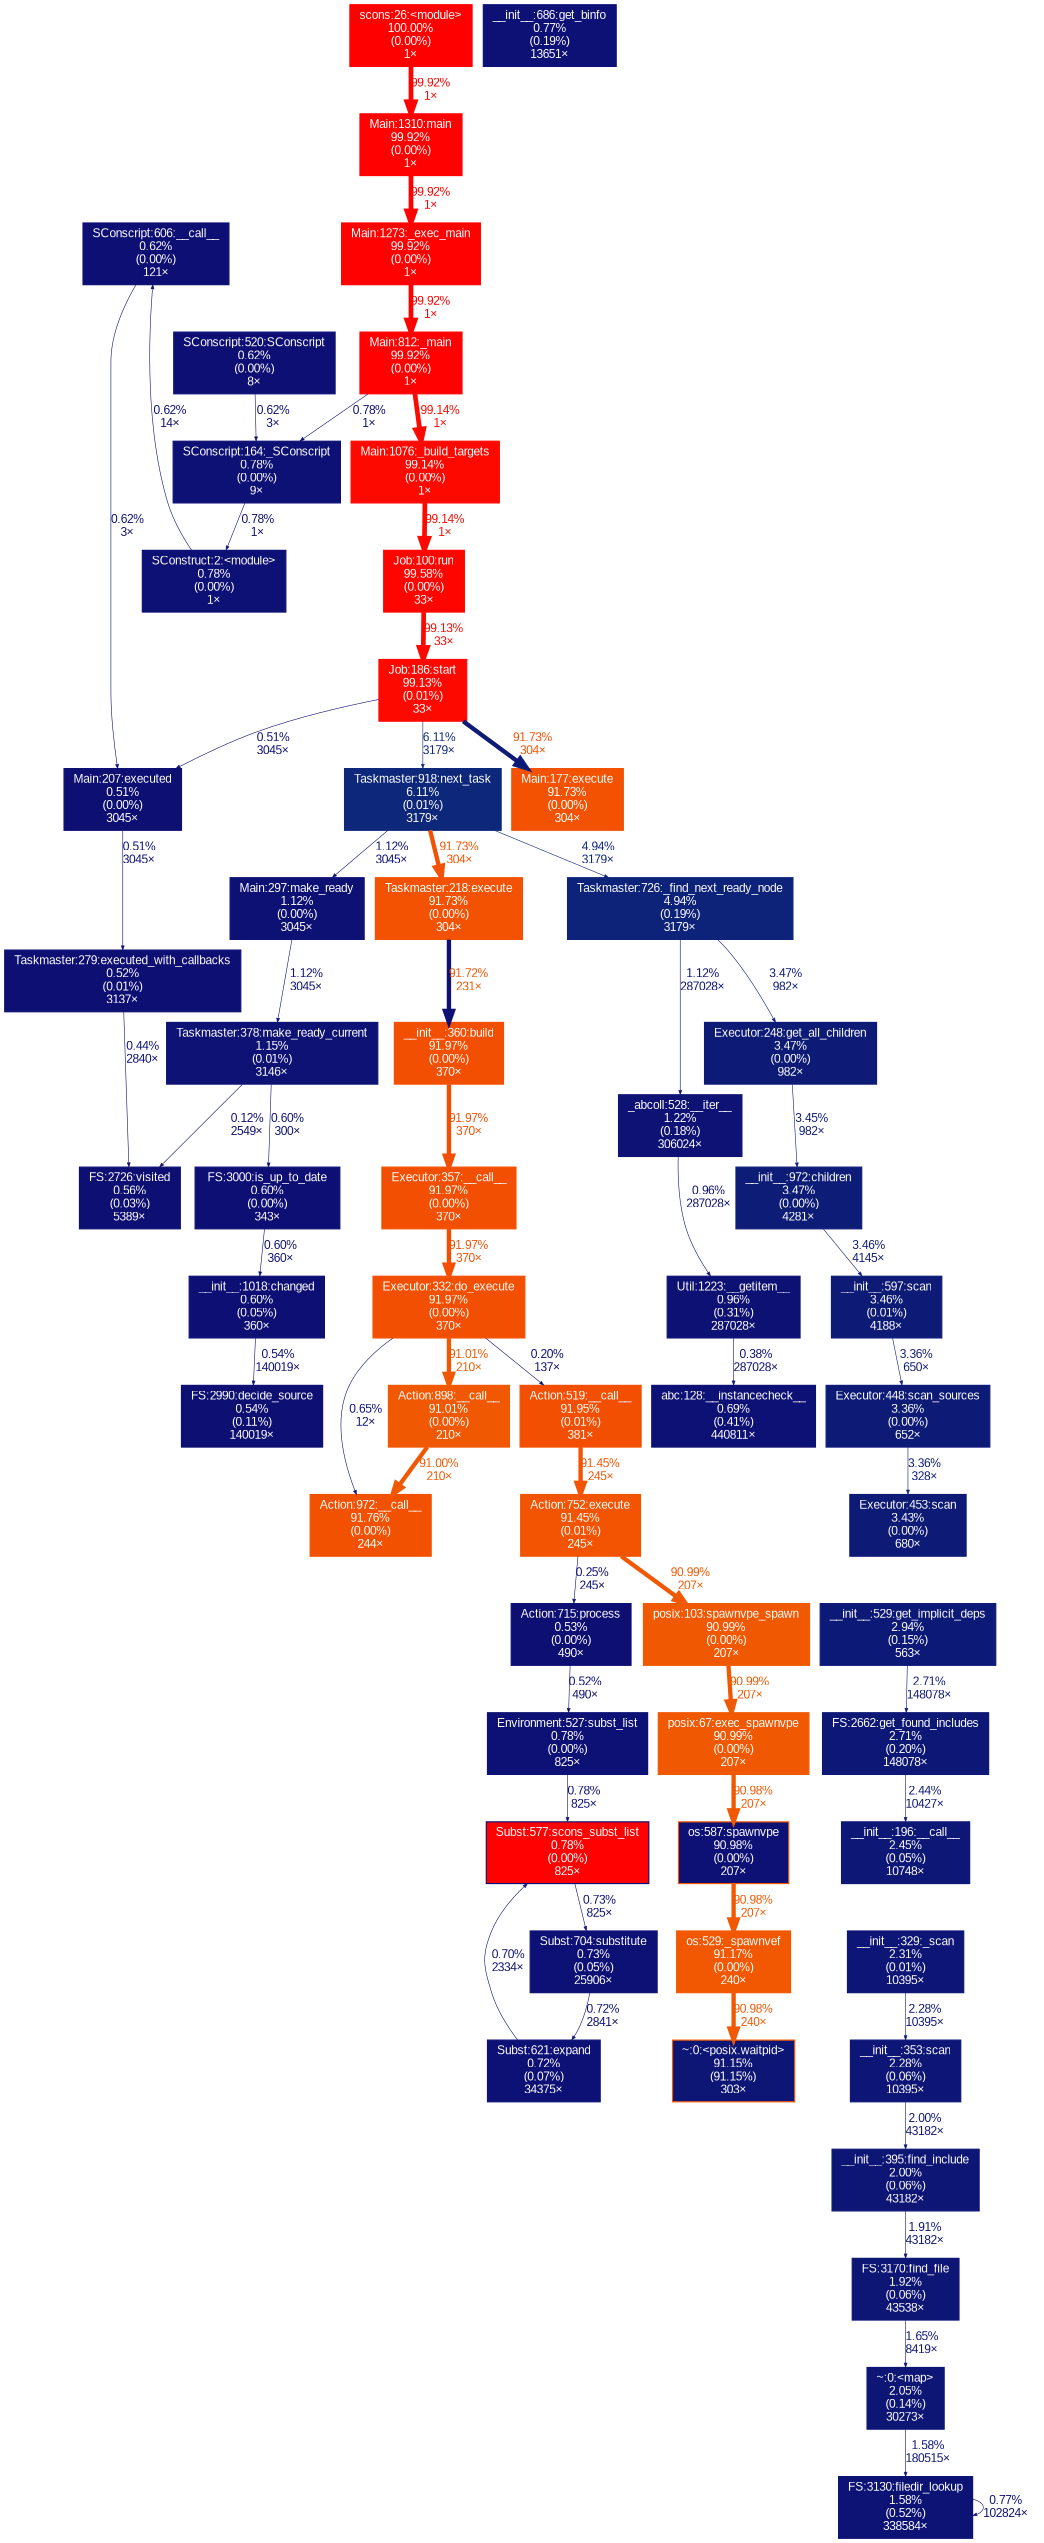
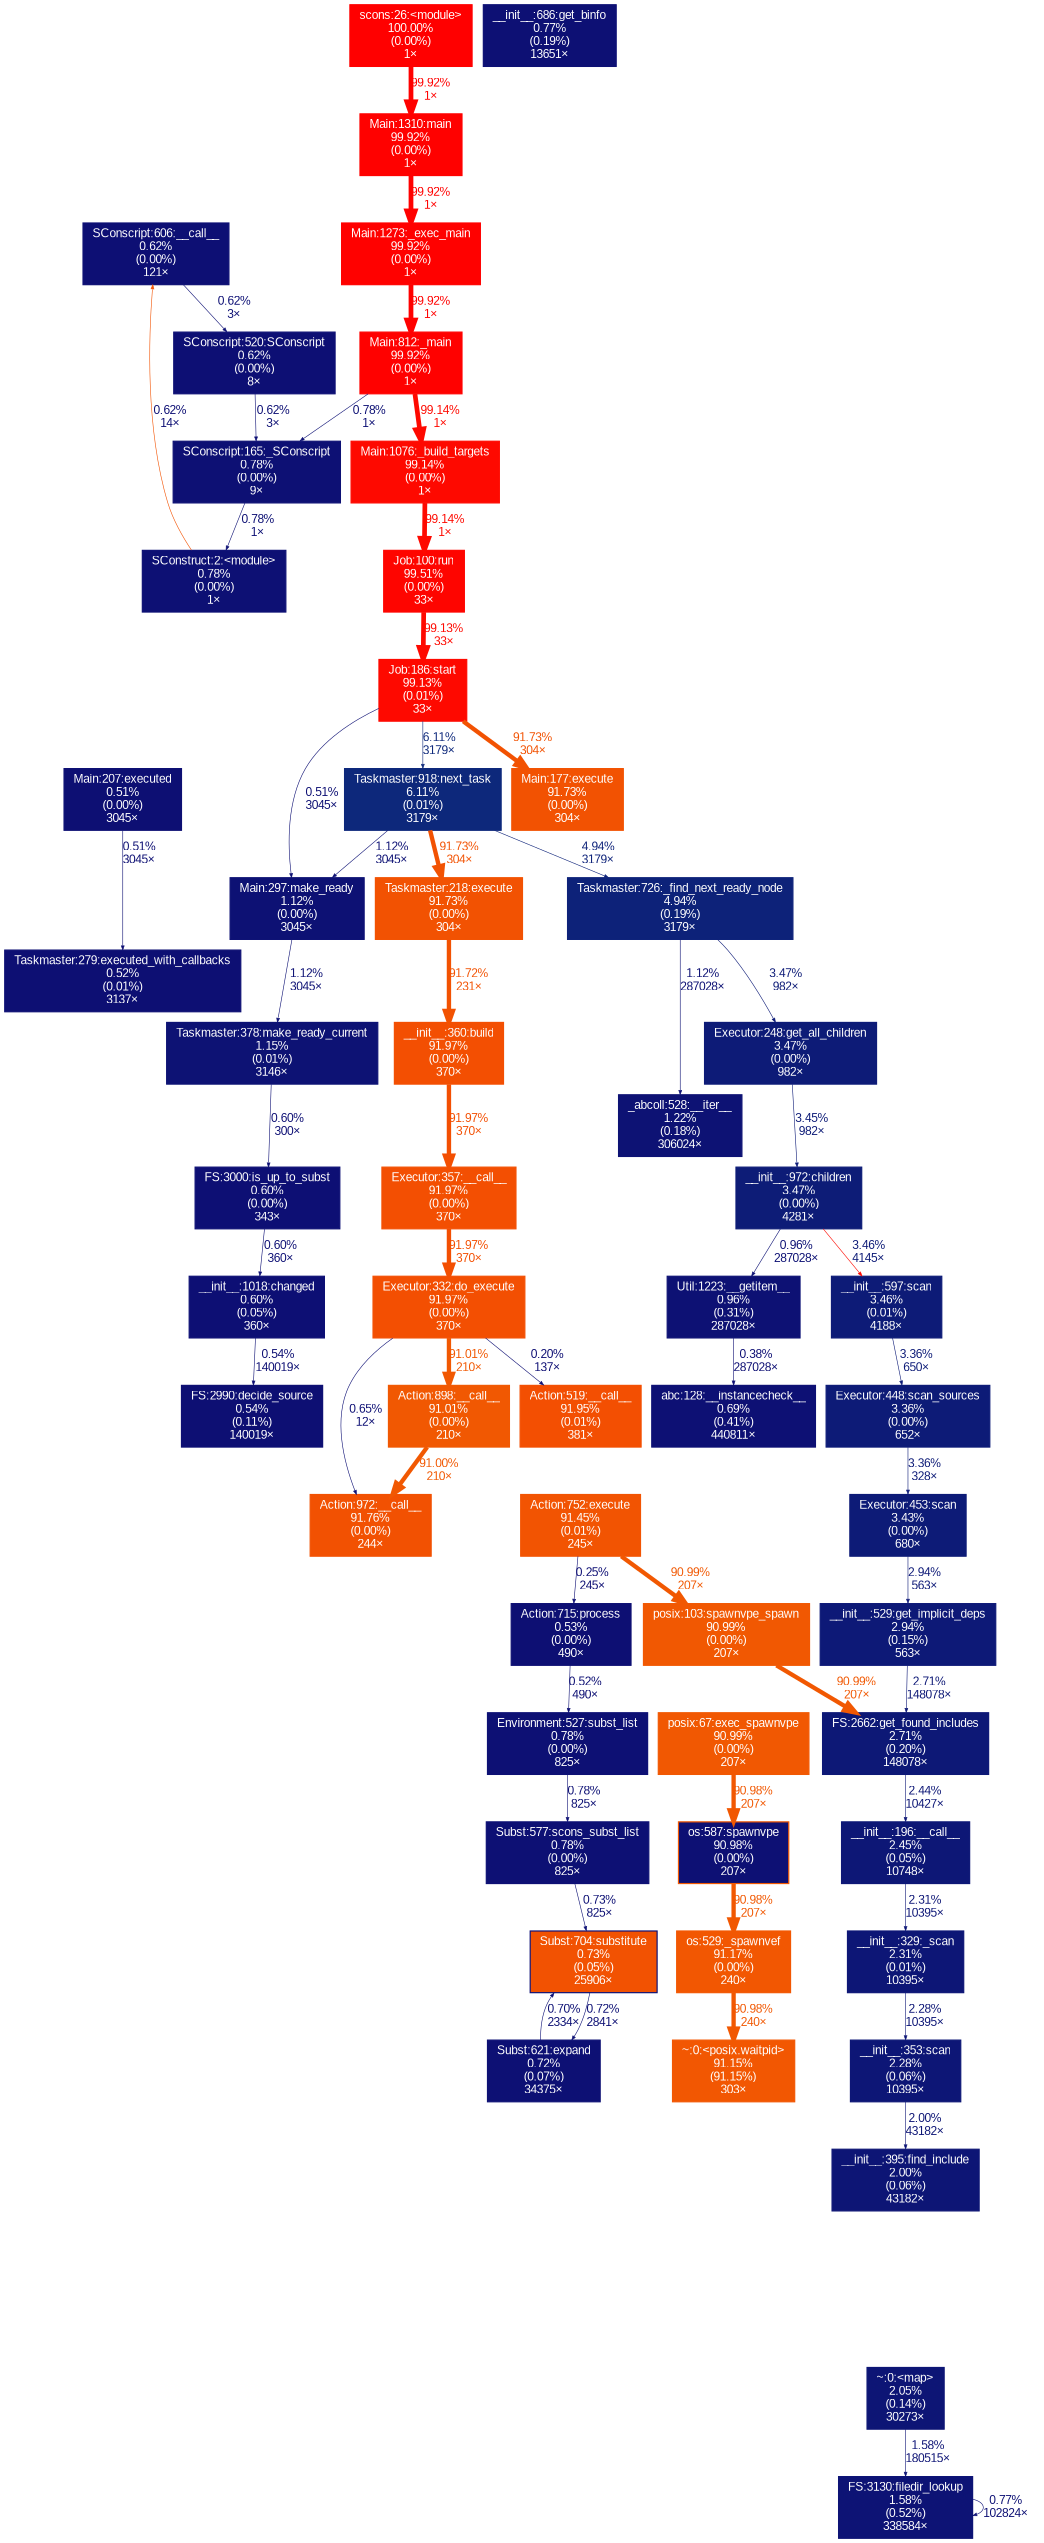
edge "SConstruct:2:<module> 0.78% (0.00%) 1×" -> "SConscript:606:__call__ 0.62% (0.00%) 121×": color #0d0f74 -> #f25202
node "SConscript:164:_SConscript 0.78% (0.00%) 9×": label "SConscript:164:_SConscript 0.78% (0.00%) 9×" -> "SConscript:165:_SConscript 0.78% (0.00%) 9×"
edge "SConscript:606:__call__ 0.62% (0.00%) 121×" -> "Main:207:executed 0.51% (0.00%) 3045×": now "SConscript:606:__call__ 0.62% (0.00%) 121×" -> "SConscript:520:SConscript 0.62% (0.00%) 8×"
node "Job:100:run 99.58% (0.00%) 33×": label "Job:100:run 99.58% (0.00%) 33×" -> "Job:100:run 99.51% (0.00%) 33×"
edge "Job:186:start 99.13% (0.01%) 33×" -> "Main:207:executed 0.51% (0.00%) 3045×": now "Job:186:start 99.13% (0.01%) 33×" -> "Main:297:make_ready 1.12% (0.00%) 3045×"
edge "Job:186:start 99.13% (0.01%) 33×" -> "Main:177:execute 91.73% (0.00%) 304×": color #0d1b77 -> #f25202
edge "Taskmaster:218:execute 91.73% (0.00%) 304×" -> "__init__:360:build 91.97% (0.00%) 370×": color #0d1174 -> #f25202
node "FS:2726:visited 0.56% (0.03%) 5389×": removed
node "FS:3000:is_up_to_date 0.60% (0.00%) 343×": label "FS:3000:is_up_to_date 0.60% (0.00%) 343×" -> "FS:3000:is_up_to_subst 0.60% (0.00%) 343×"
edge "_abcoll:528:__iter__ 1.22% (0.18%) 306024×" -> "Util:1223:__getitem__ 0.96% (0.31%) 287028×": now "__init__:972:children 3.47% (0.00%) 4281×" -> "Util:1223:__getitem__ 0.96% (0.31%) 287028×"
edge "__init__:972:children 3.47% (0.00%) 4281×" -> "__init__:597:scan 3.46% (0.01%) 4188×": color #0d1b77 -> #fe0900
edge "Action:519:__call__ 91.95% (0.01%) 381×" -> "Action:752:execute 91.45% (0.01%) 245×": removed, label "91.45% 245×"
edge "Executor:453:scan 3.43% (0.00%) 680×" -> "__init__:529:get_implicit_deps 2.94% (0.15%) 563×": added, label "2.94% 563×"
edge "posix:103:spawnvpe_spawn 90.99% (0.00%) 207×" -> "posix:67:exec_spawnvpe 90.99% (0.00%) 207×": now "posix:103:spawnvpe_spawn 90.99% (0.00%) 207×" -> "FS:2662:get_found_includes 2.71% (0.20%) 148078×"
node "Subst:577:scons_subst_list 0.78% (0.00%) 825×": fillcolor #ff0100 -> #0d1074
edge "__init__:196:__call__ 2.45% (0.05%) 10748×" -> "__init__:329:_scan 2.31% (0.01%) 10395×": added, label "2.31% 10395×"
edge "Subst:621:expand 0.72% (0.07%) 34375×" -> "Subst:577:scons_subst_list 0.78% (0.00%) 825×": now "Subst:621:expand 0.72% (0.07%) 34375×" -> "Subst:704:substitute 0.73% (0.05%) 25906×"
node "Subst:704:substitute 0.73% (0.05%) 25906×": fillcolor #0d1074 -> #f25202
node "~:0:<posix.waitpid> 91.15% (91.15%) 303×": fillcolor #0d1575 -> #f25702
node "FS:3170:find_file 1.92% (0.06%) 43538×": removed
